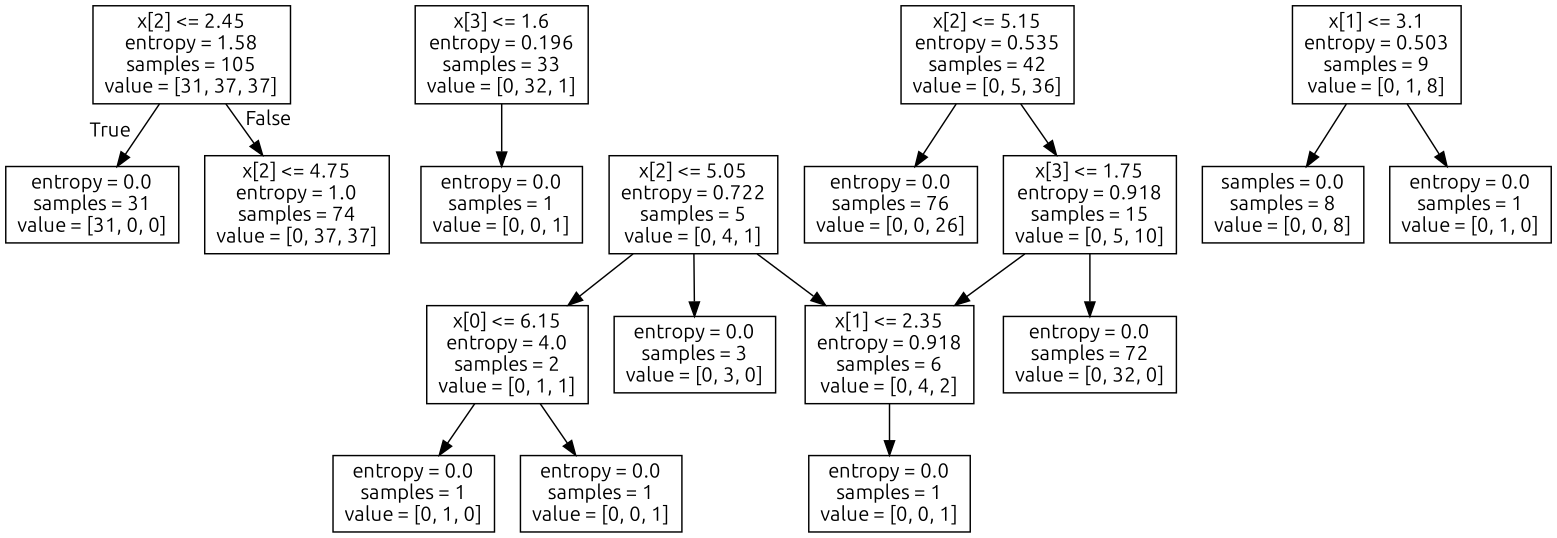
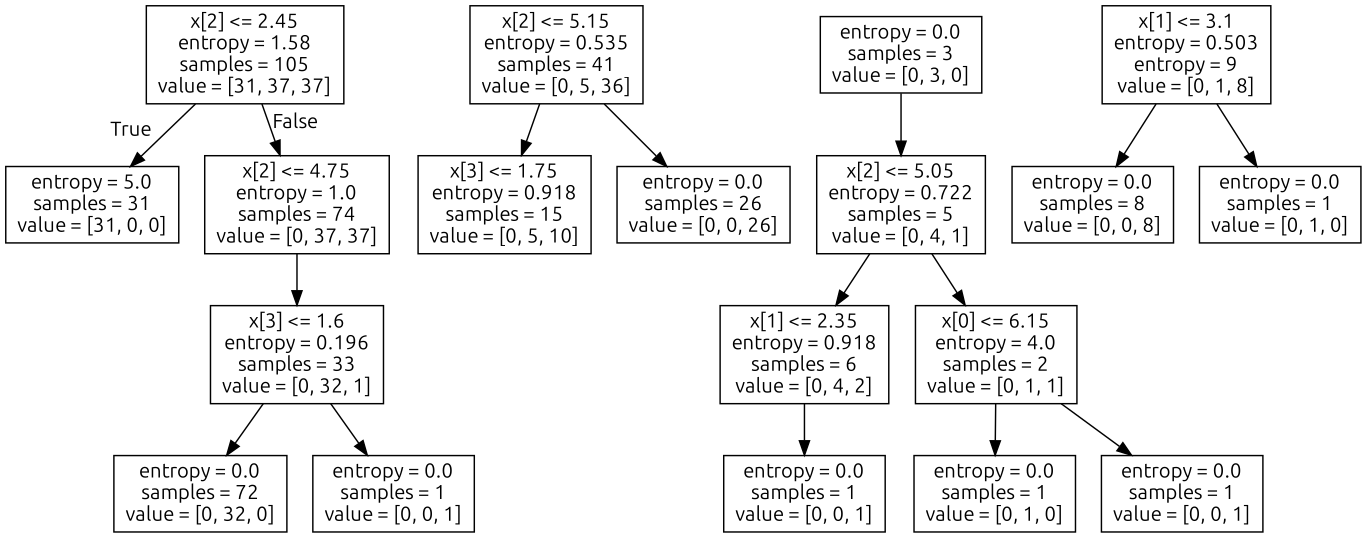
node "x[2] <= 5.15 entropy = 0.535 samples = 42 value = [0, 5, 36]": label "x[2] <= 5.15 entropy = 0.535 samples = 42 value = [0, 5, 36]" -> "x[2] <= 5.15 entropy = 0.535 samples = 41 value = [0, 5, 36]"
node "x[1] <= 3.1 entropy = 0.503 samples = 9 value = [0, 1, 8]": label "x[1] <= 3.1 entropy = 0.503 samples = 9 value = [0, 1, 8]" -> "x[1] <= 3.1 entropy = 0.503 entropy = 9 value = [0, 1, 8]"
node "entropy = 0.0 samples = 31 value = [31, 0, 0]": label "entropy = 0.0 samples = 31 value = [31, 0, 0]" -> "entropy = 5.0 samples = 31 value = [31, 0, 0]"
node "entropy = 0.0 samples = 76 value = [0, 0, 26]": label "entropy = 0.0 samples = 76 value = [0, 0, 26]" -> "entropy = 0.0 samples = 26 value = [0, 0, 26]"
node "samples = 0.0 samples = 8 value = [0, 0, 8]": label "samples = 0.0 samples = 8 value = [0, 0, 8]" -> "entropy = 0.0 samples = 8 value = [0, 0, 8]"
edge "x[2] <= 4.75 entropy = 1.0 samples = 74 value = [0, 37, 37]" -> "x[3] <= 1.6 entropy = 0.196 samples = 33 value = [0, 32, 1]": added
edge "x[3] <= 1.75 entropy = 0.918 samples = 15 value = [0, 5, 10]" -> "x[1] <= 2.35 entropy = 0.918 samples = 6 value = [0, 4, 2]": removed
edge "x[2] <= 5.05 entropy = 0.722 samples = 5 value = [0, 4, 1]" -> "entropy = 0.0 samples = 3 value = [0, 3, 0]": reversed
edge "x[3] <= 1.75 entropy = 0.918 samples = 15 value = [0, 5, 10]" -> "entropy = 0.0 samples = 72 value = [0, 32, 0]": now "x[3] <= 1.6 entropy = 0.196 samples = 33 value = [0, 32, 1]" -> "entropy = 0.0 samples = 72 value = [0, 32, 0]"
